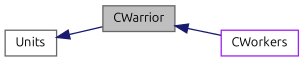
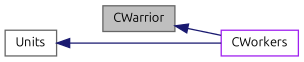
edge "CWarrior" -> "Units": now "CWorkers" -> "Units"
